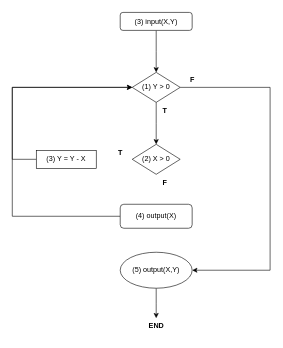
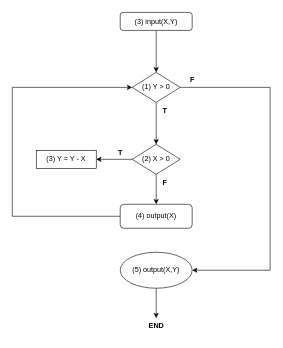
edge "(3) Y = Y - X" -> "(1) Y > 0": removed
edge "(2) X > 0" -> "(3) Y = Y - X": added
edge "(2) X > 0" -> "(4) output(X)": added
